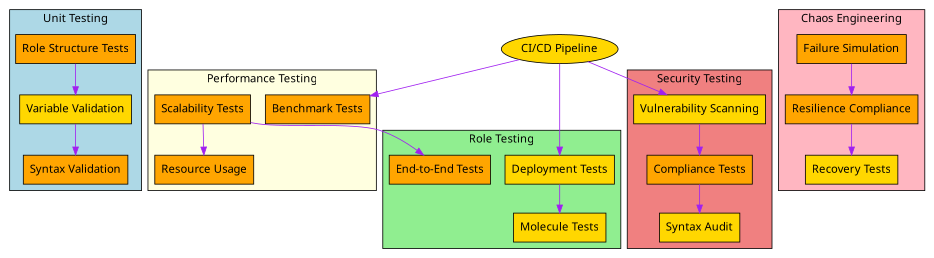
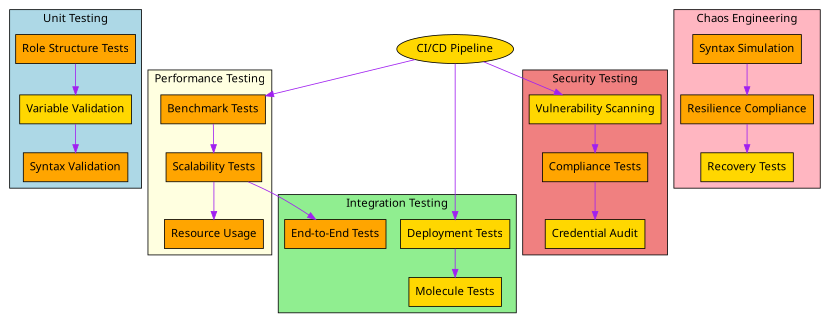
node "Failure Simulation": label "Failure Simulation" -> "Syntax Simulation"
edge "Benchmark Tests" -> "Scalability Tests": added
cluster "Role Testing": label "Role Testing" -> "Integration Testing"
node "Syntax Audit": label "Syntax Audit" -> "Credential Audit"
